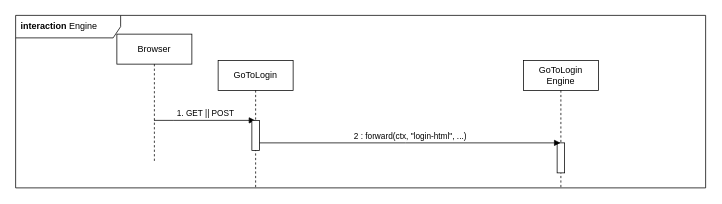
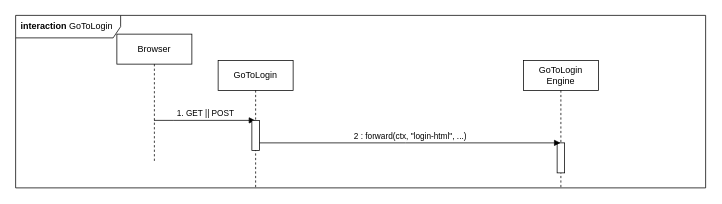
node "interaction Engine": label "interaction Engine" -> "interaction GoToLogin"
